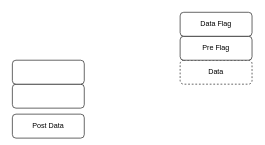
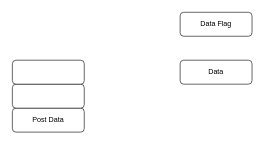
node "Pre Flag": removed
node "Data": style dashed -> solid
node "Post Data": moved (48, 126) -> (48, 120)
